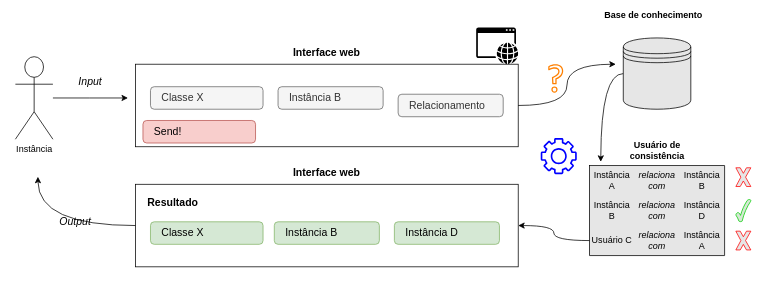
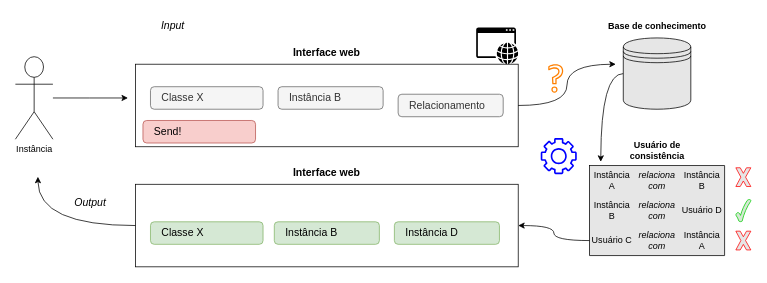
node "Base de conhecimento": moved (653, 15) -> (657, 27)
node "Input": moved (90, 81) -> (173, 25)
node "Resultado": removed
node "Instância D": label "Instância D" -> "Usuário D"
node "Output": moved (75, 222) -> (90, 203)
